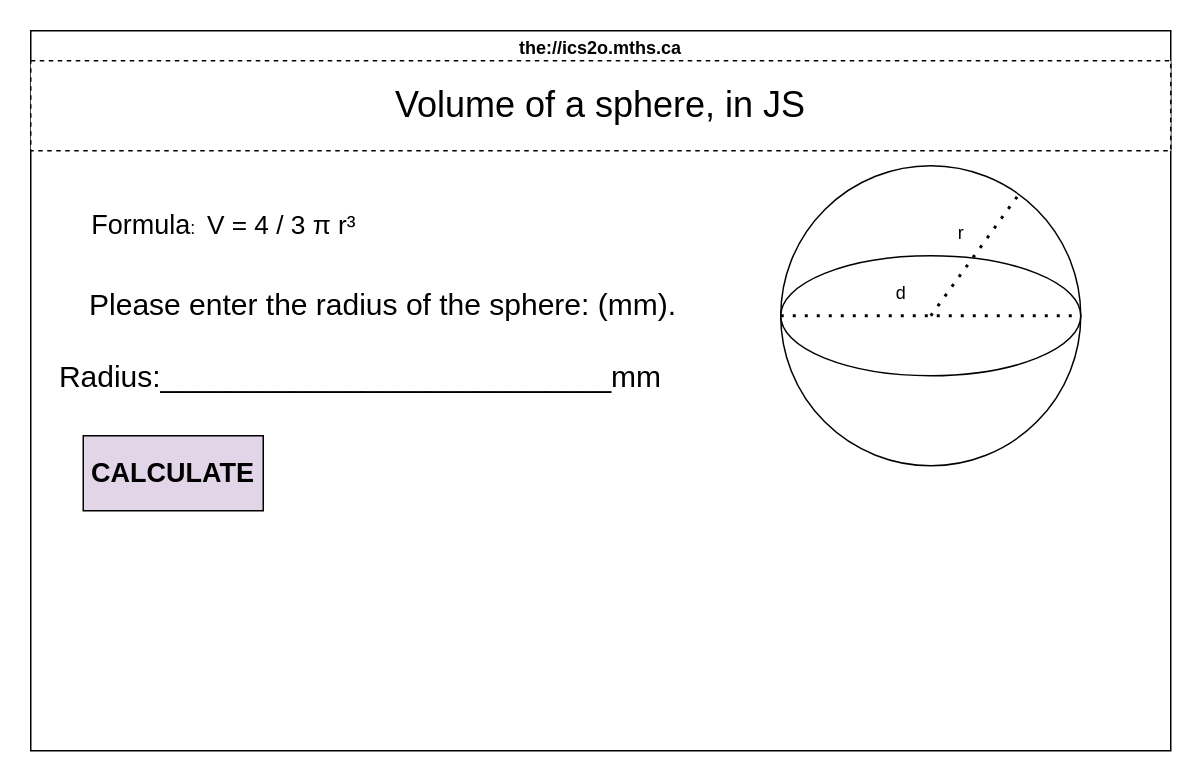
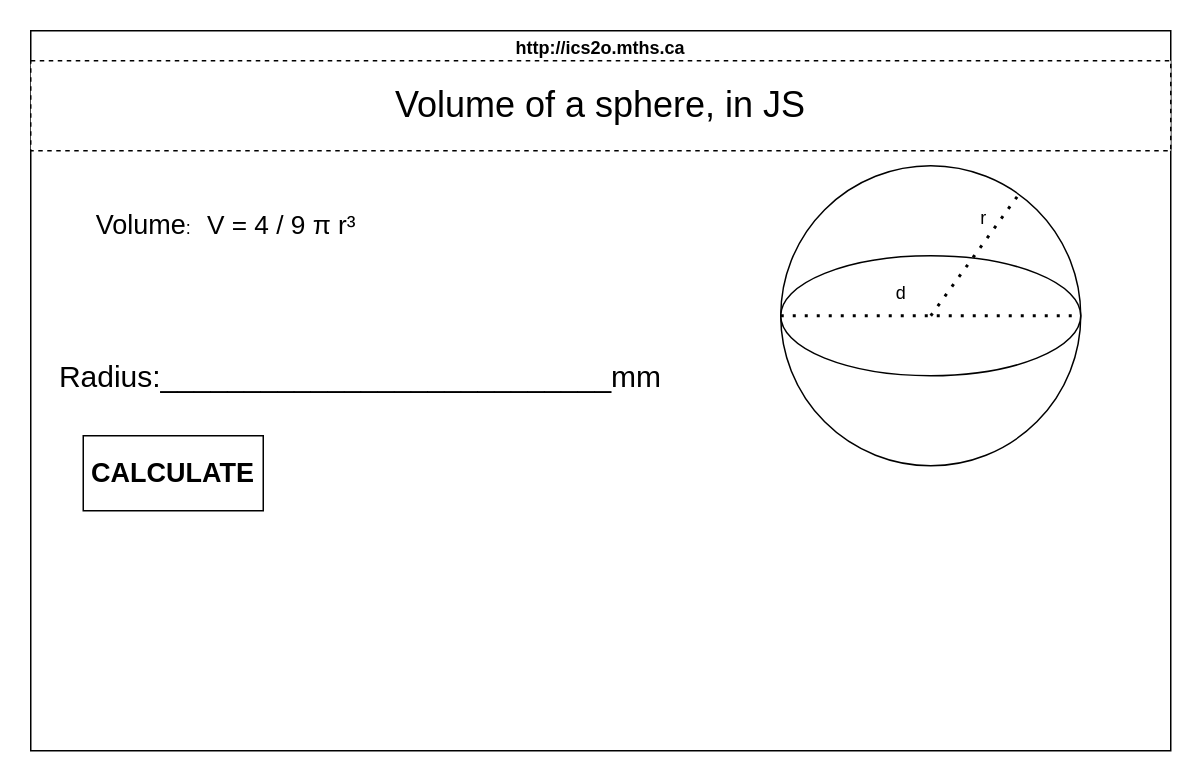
node "the://ics2o.mths.ca": label "the://ics2o.mths.ca" -> "http://ics2o.mths.ca"
node "Formula:": label "Formula:" -> "Volume:"
node "V = 4 / 3 π r³": label "V = 4 / 3 π r³" -> "V = 4 / 9 π r³"
node "r": moved (961, 233) -> (983, 218)
node "Please enter the radius of the sphere: (mm).": removed
node "CALCULATE": fillcolor #e1d5e7 -> #ffffff
